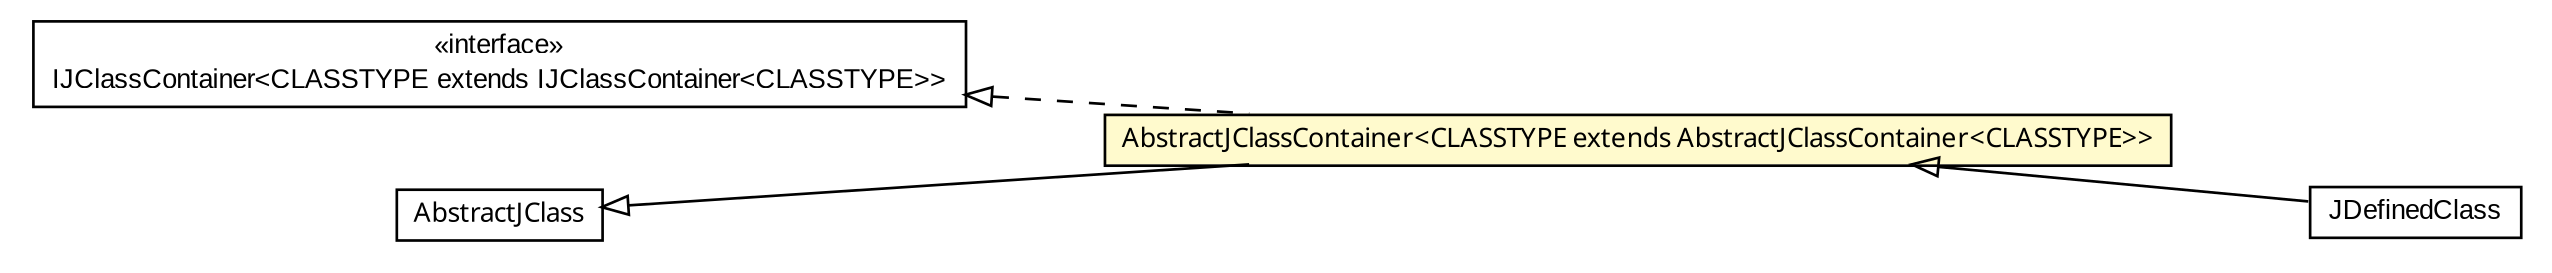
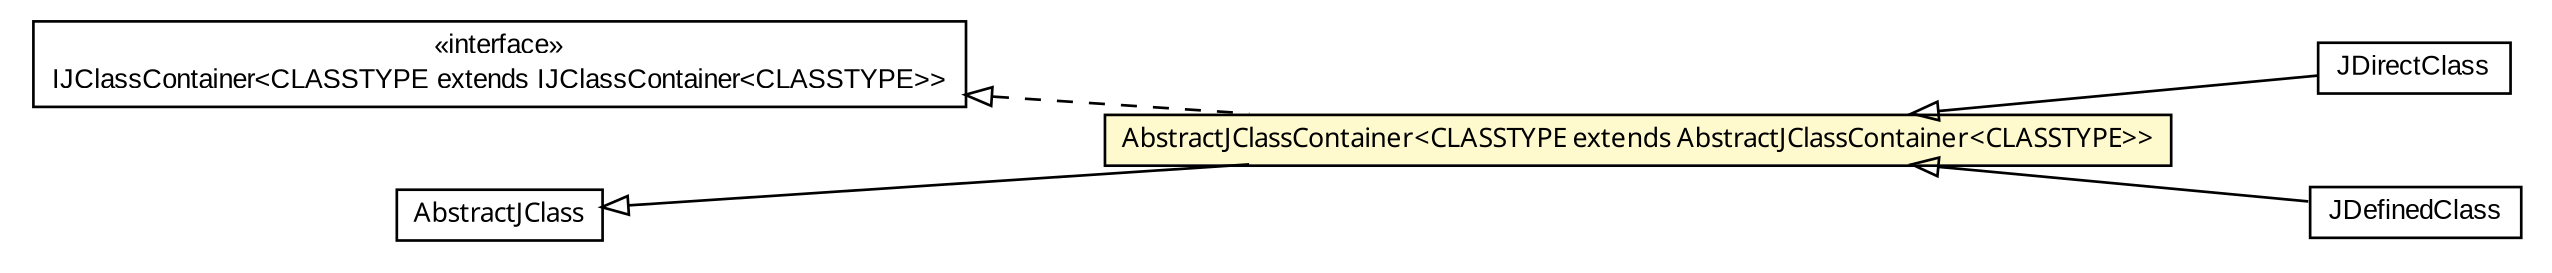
node "JDirectClass": added
